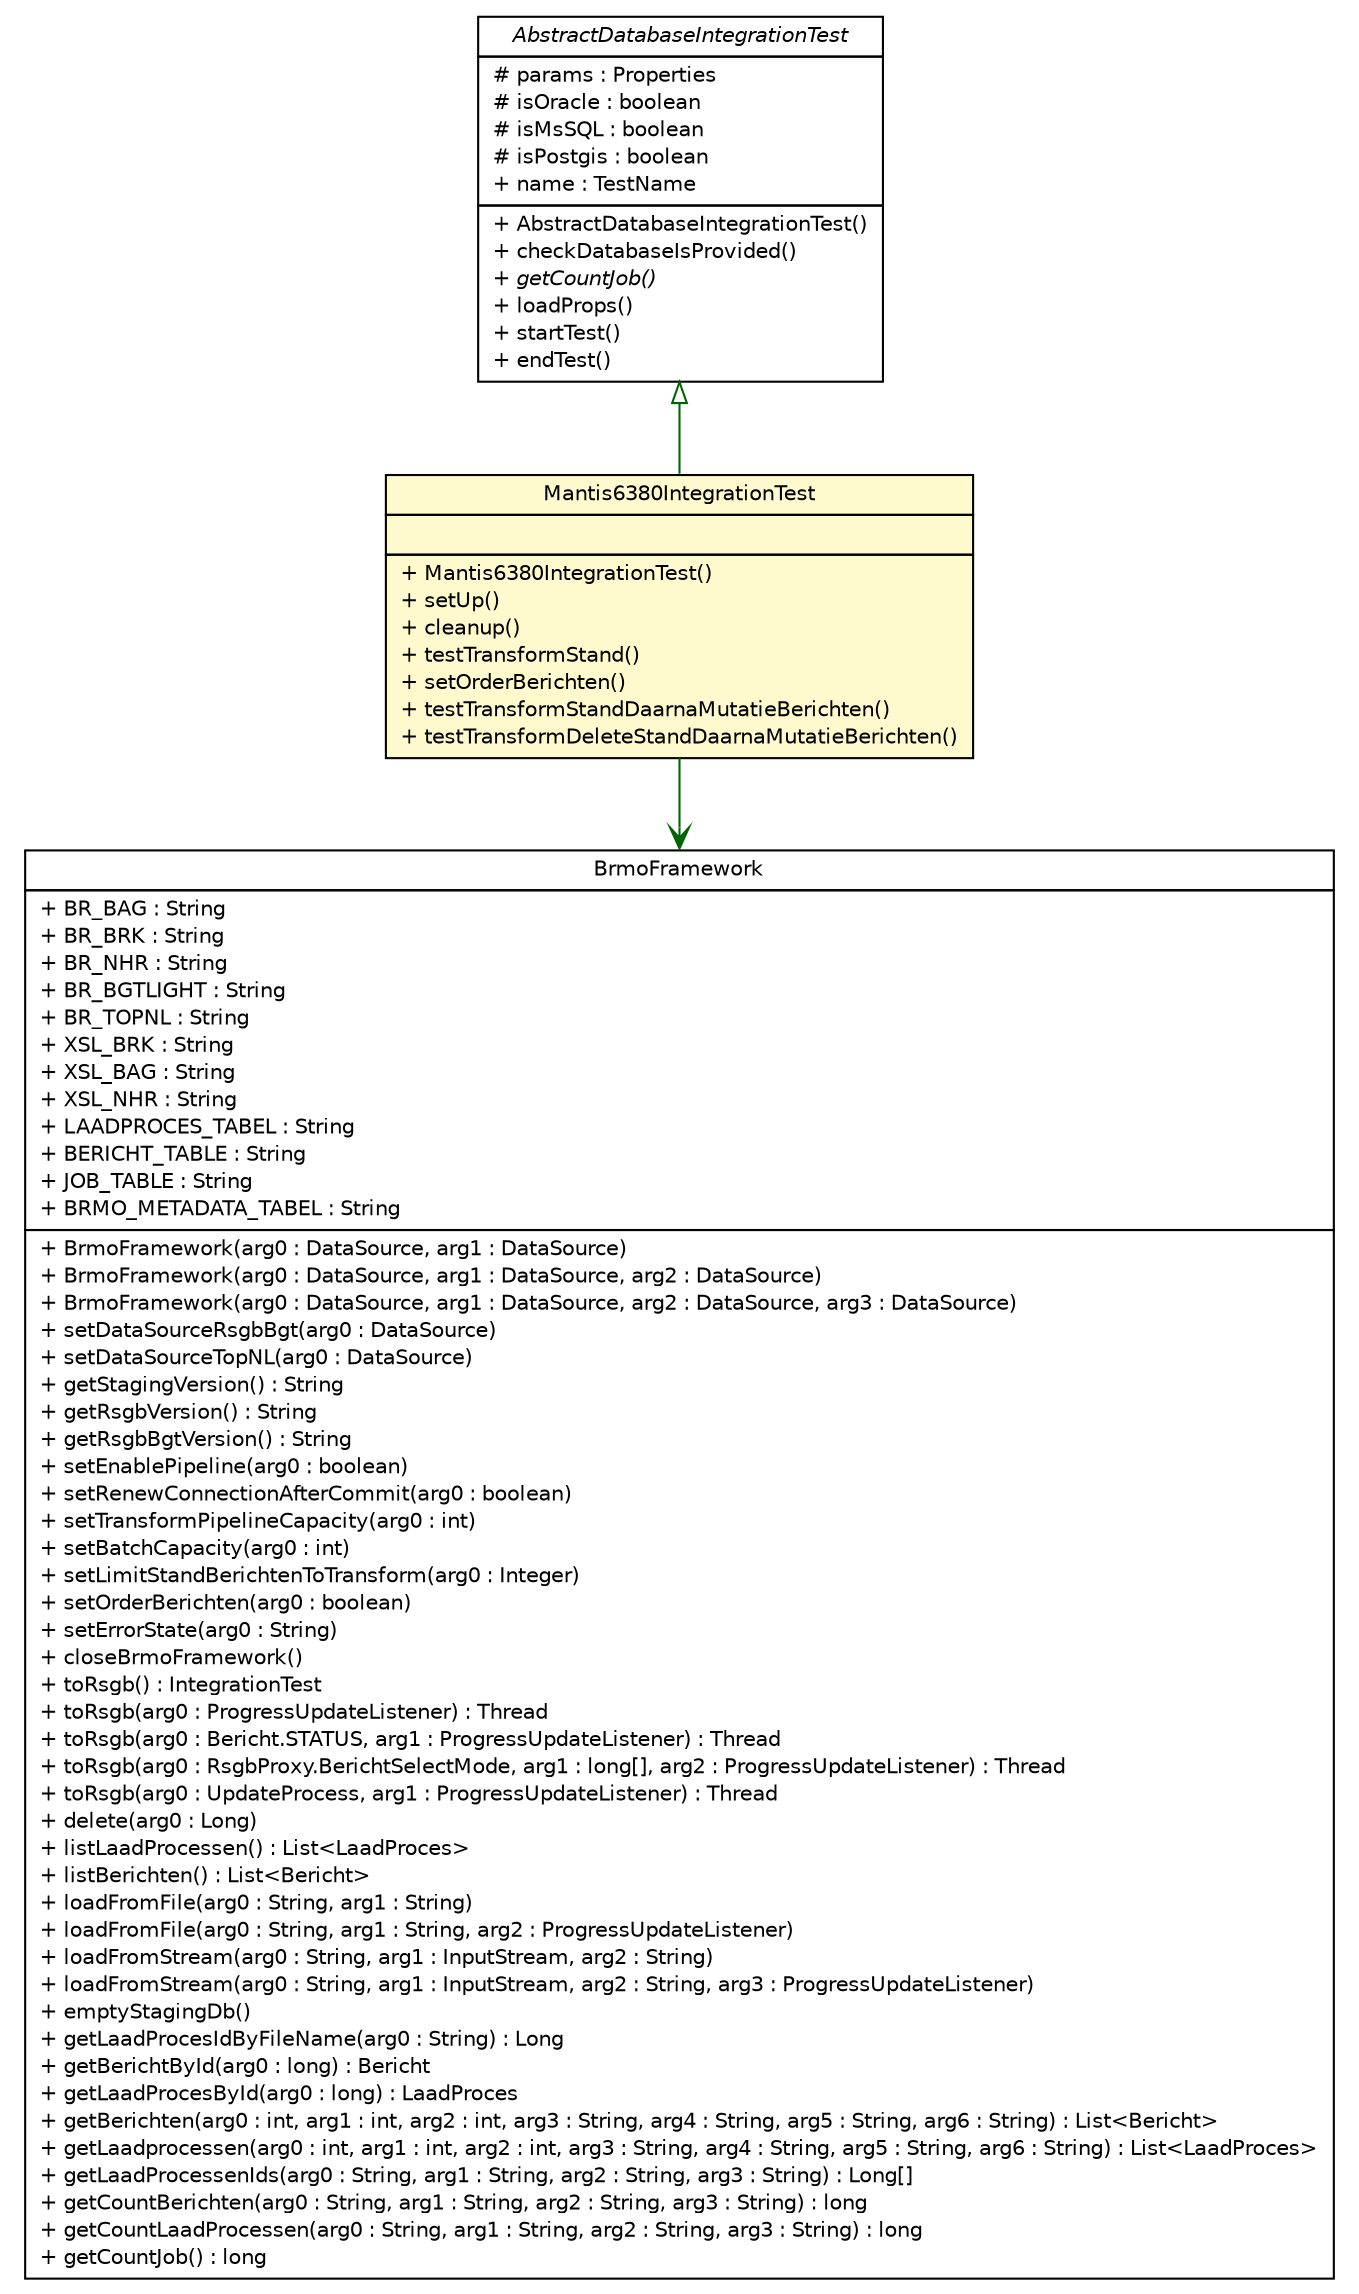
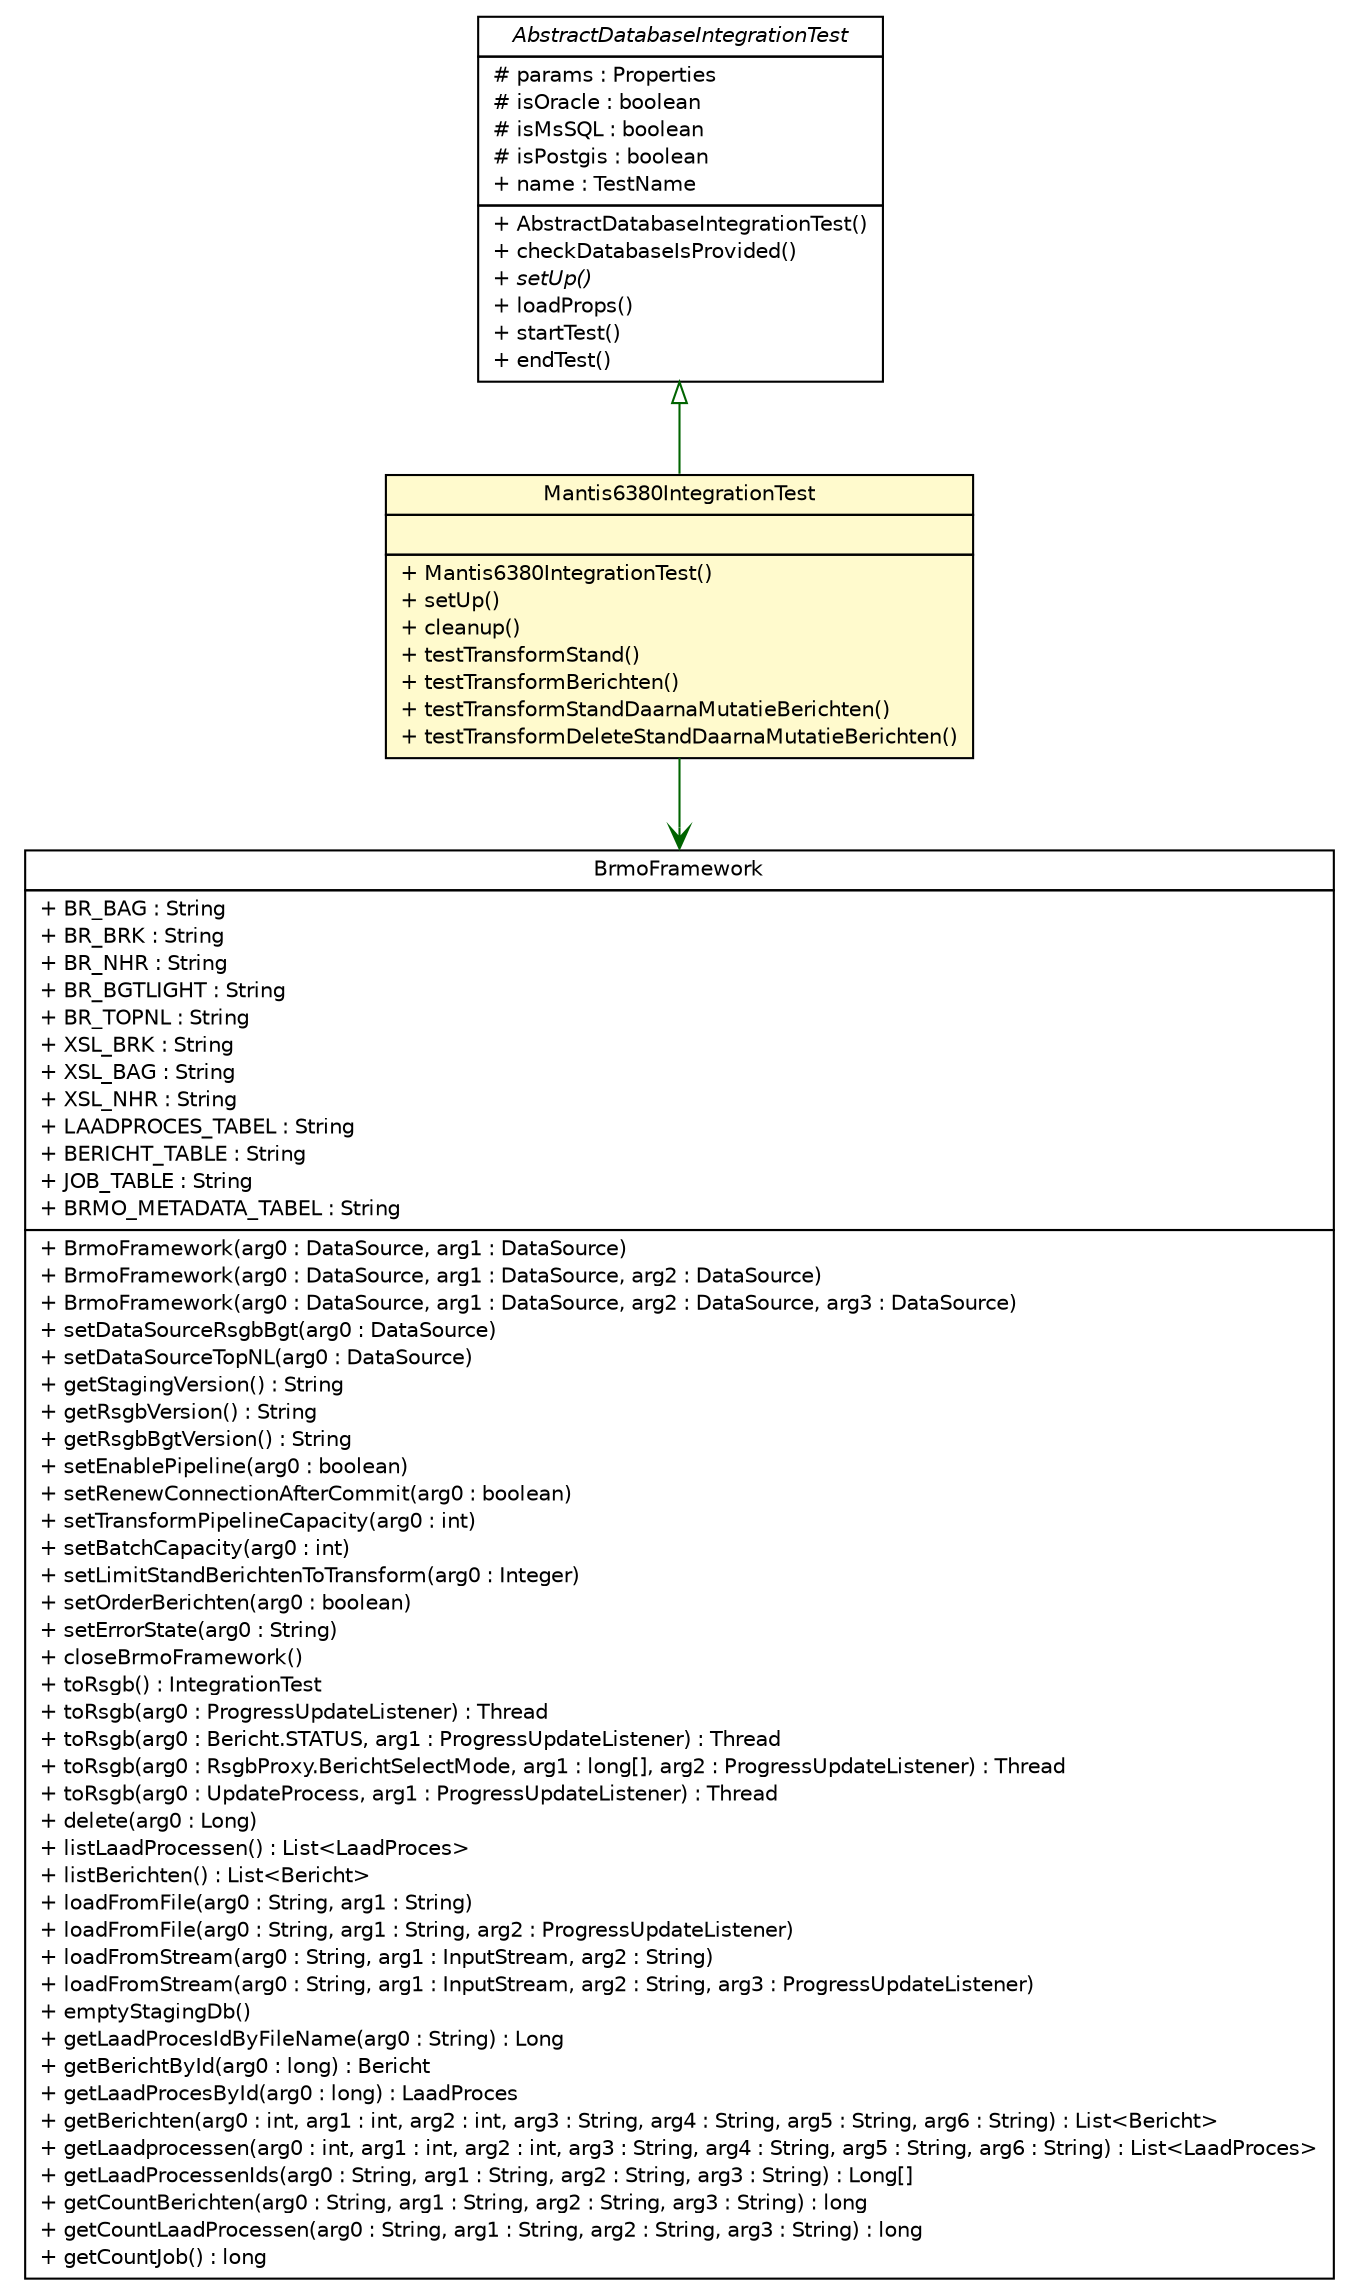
node "AbstractDatabaseIntegrationTest": text "+ getCountJob()" -> "+ setUp()"
node "Mantis6380IntegrationTest": text "+ setOrderBerichten()" -> "+ testTransformBerichten()"
